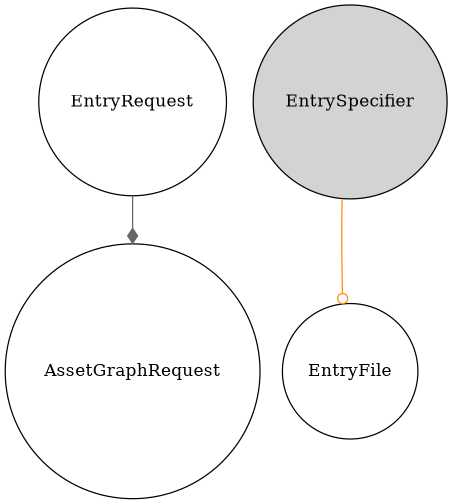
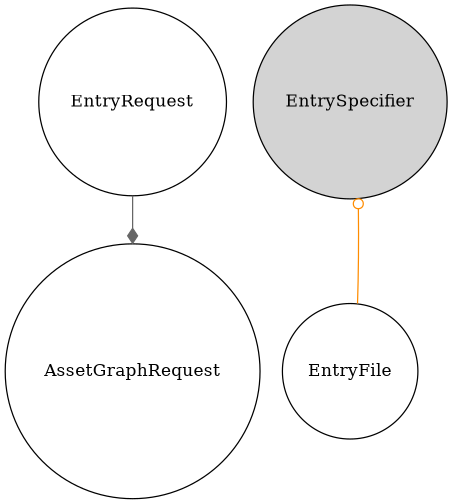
edge "EntrySpecifier" -> "EntryFile": reversed
